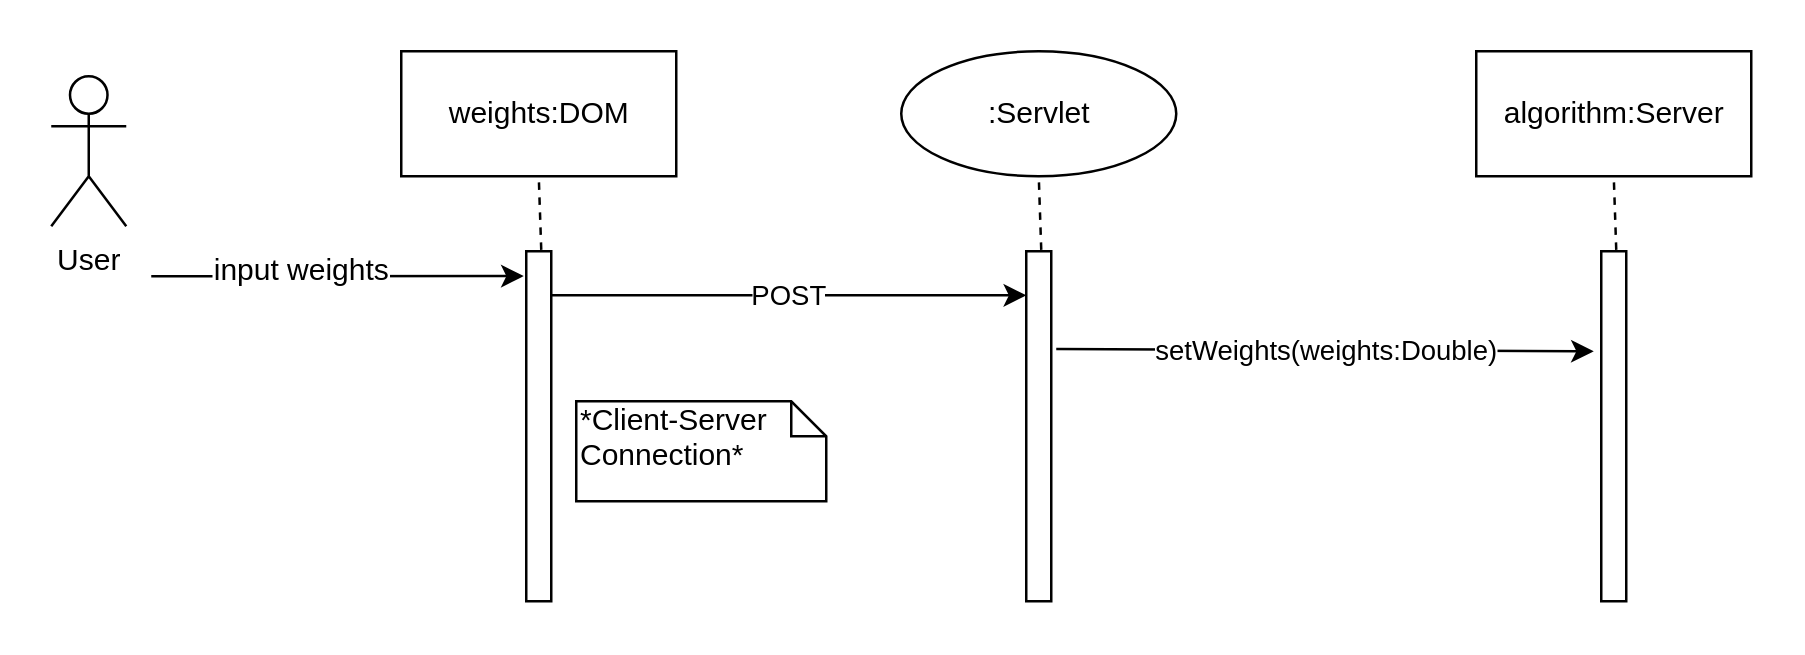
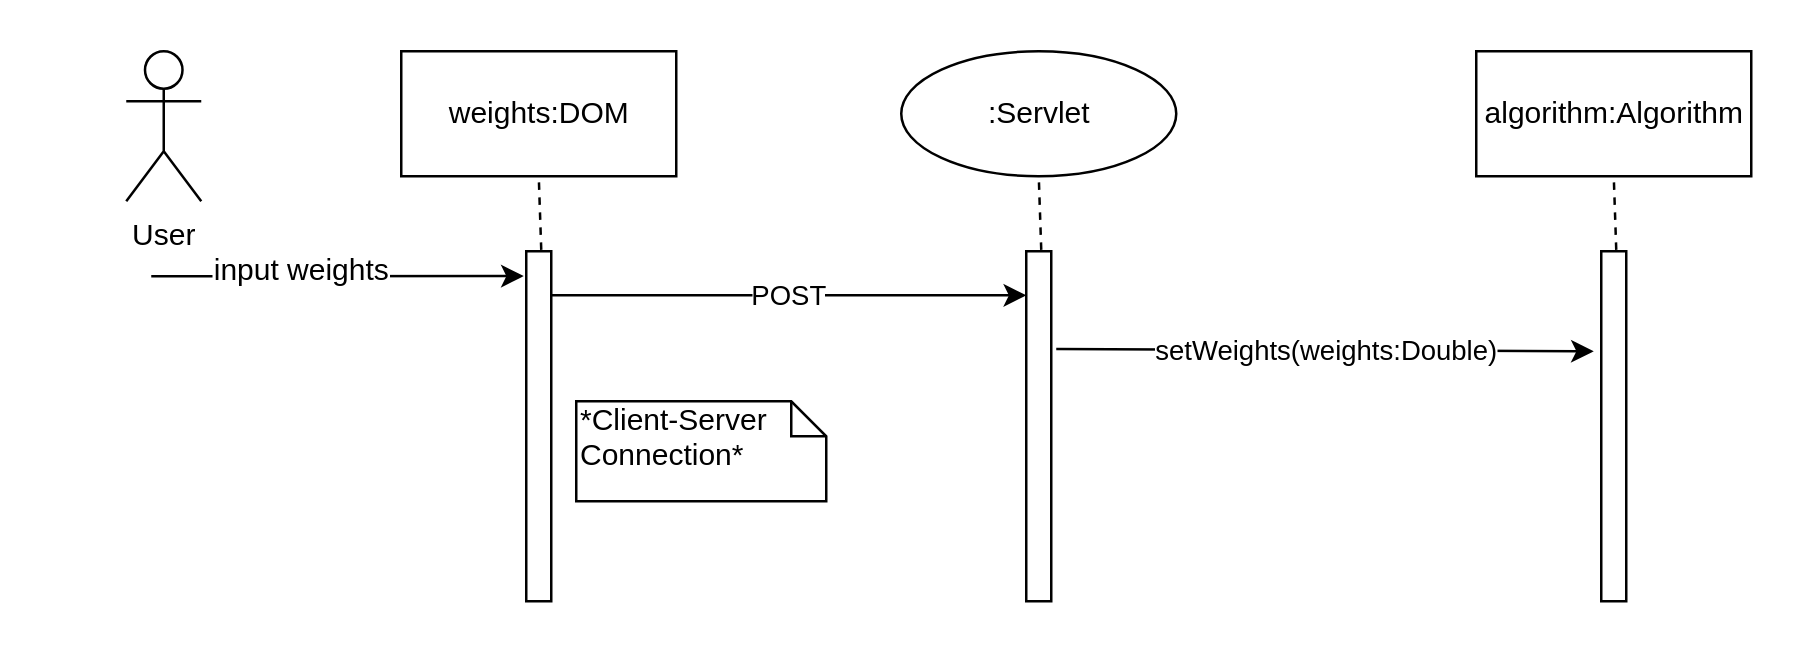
node "algorithm:Server": label "algorithm:Server" -> "algorithm:Algorithm"
node "User": moved (89, 151) -> (164, 126)
